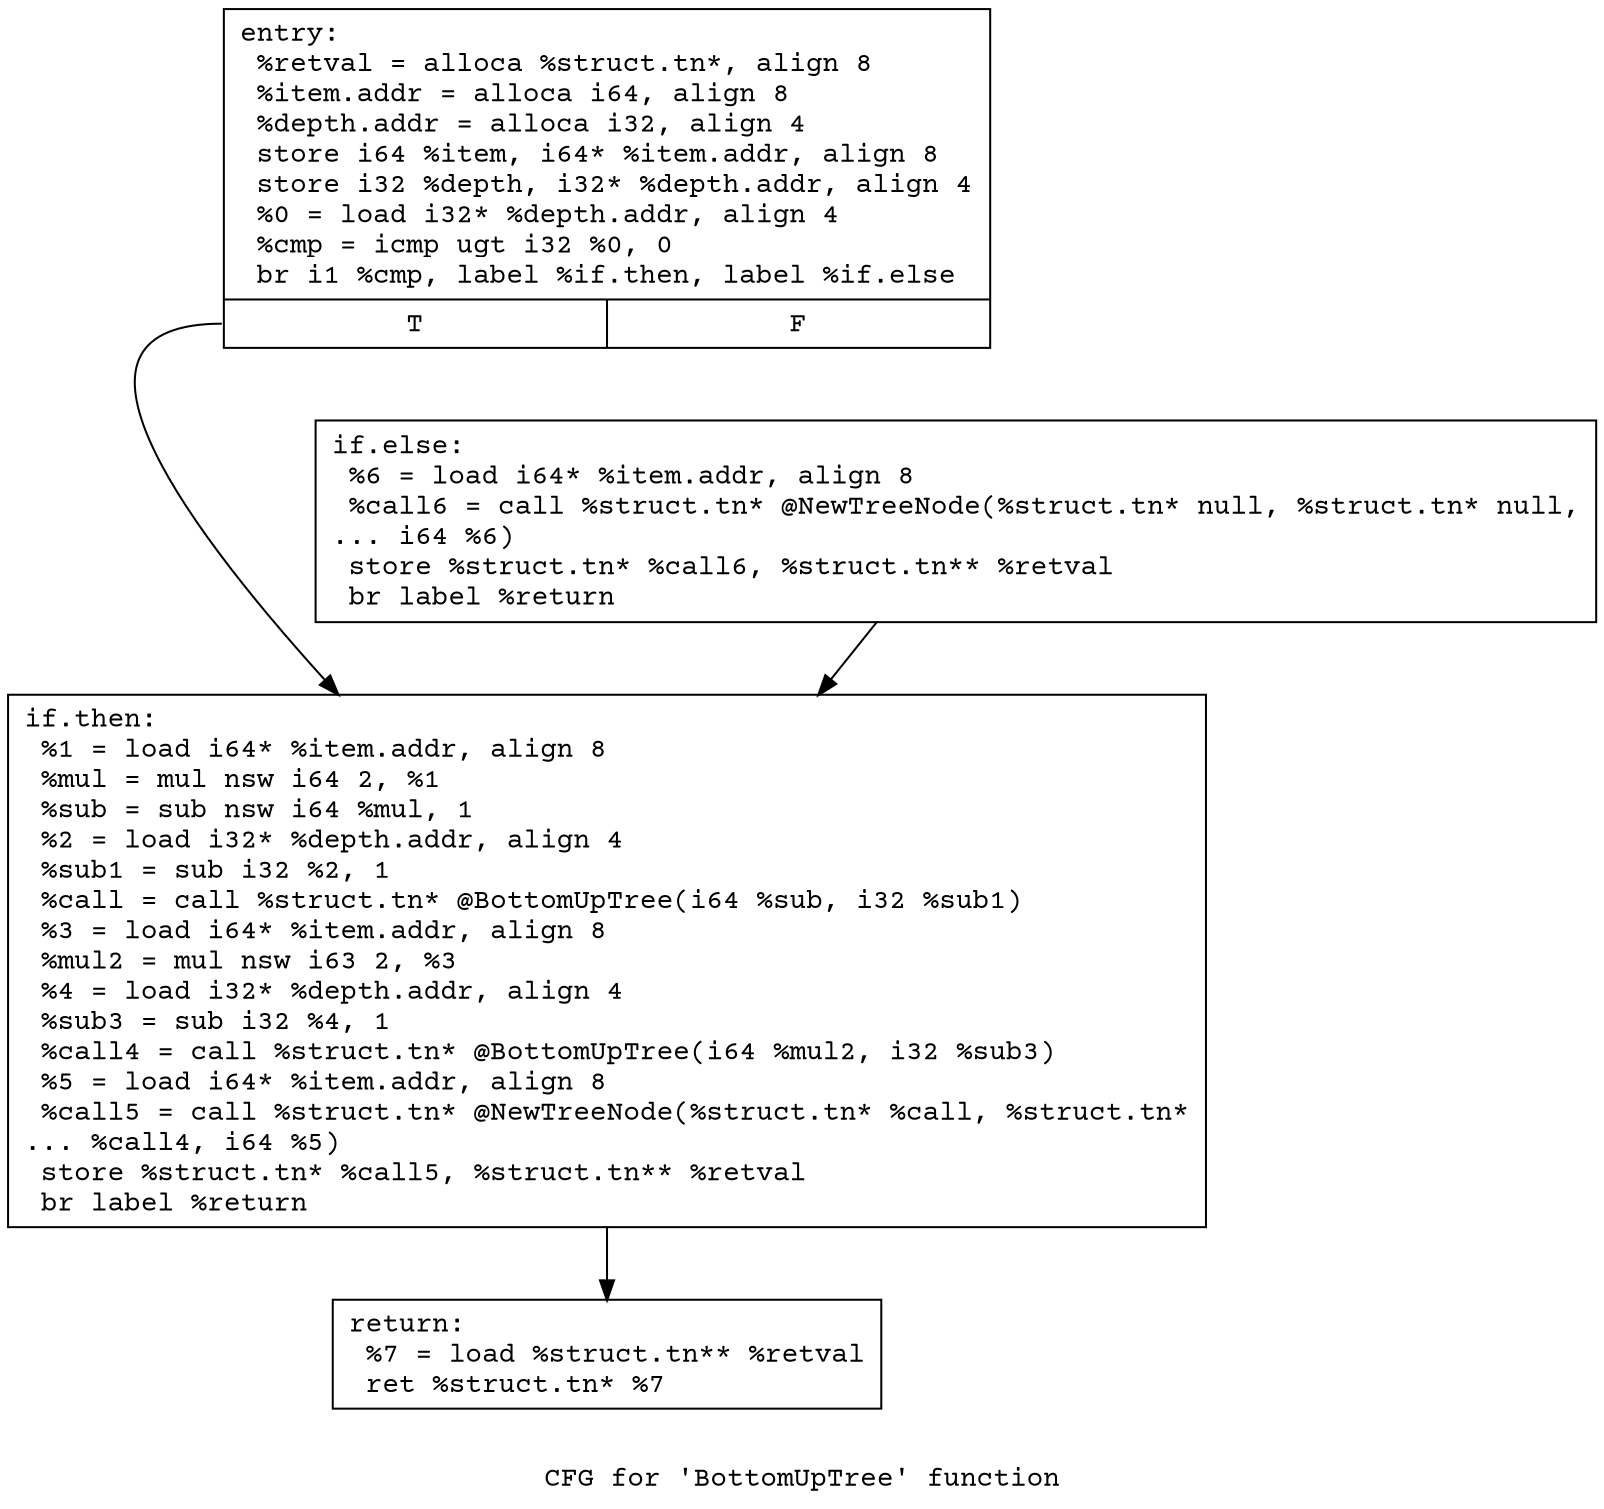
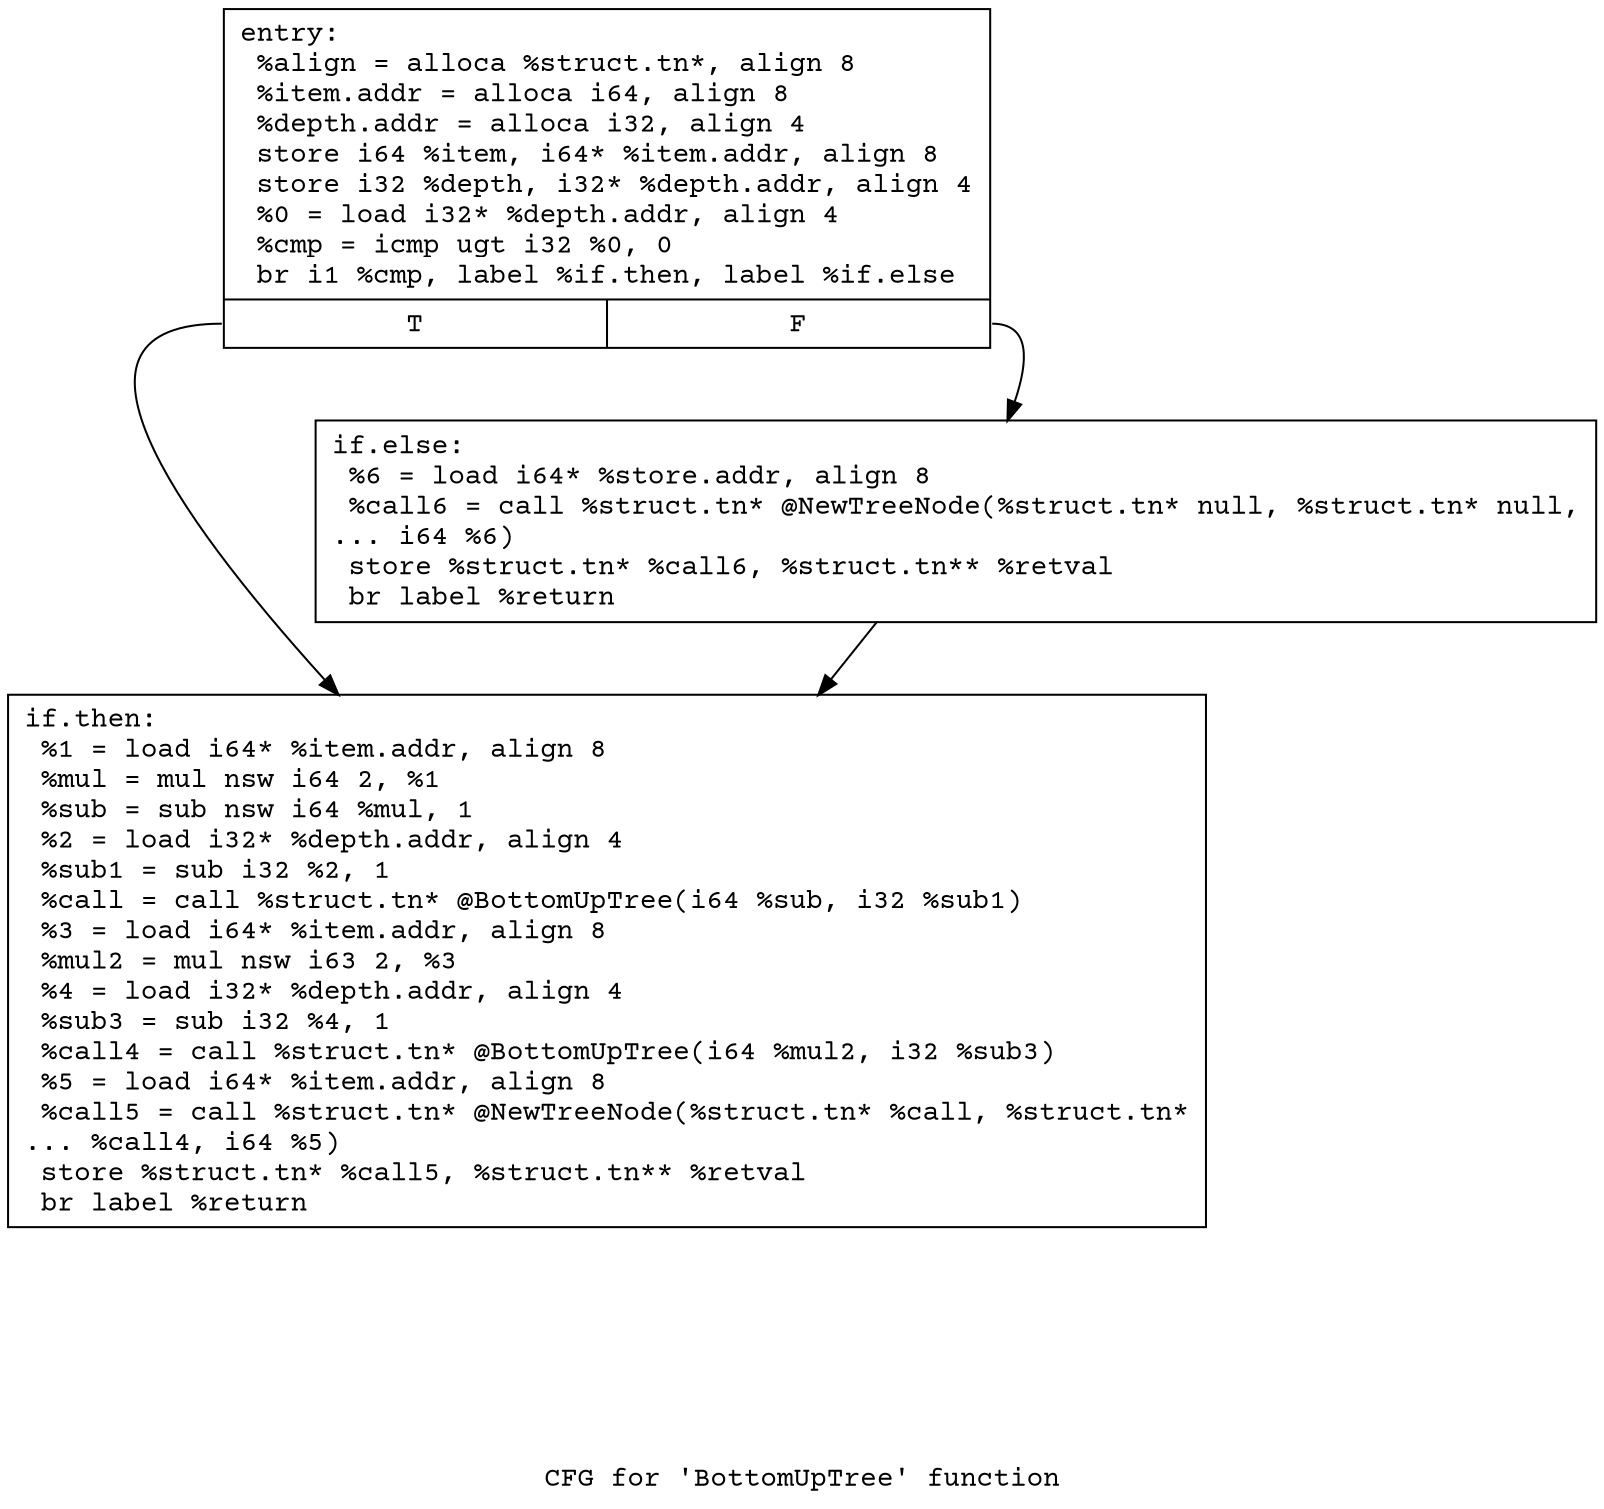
node "entry:": text "%retval = alloca %struct.tn*, align 8" -> "%align = alloca %struct.tn*, align 8"
edge "entry:" -> "if.else:": added
node "if.else:": text "%6 = load i64* %item.addr, align 8" -> "%6 = load i64* %store.addr, align 8"
node "return:": removed
